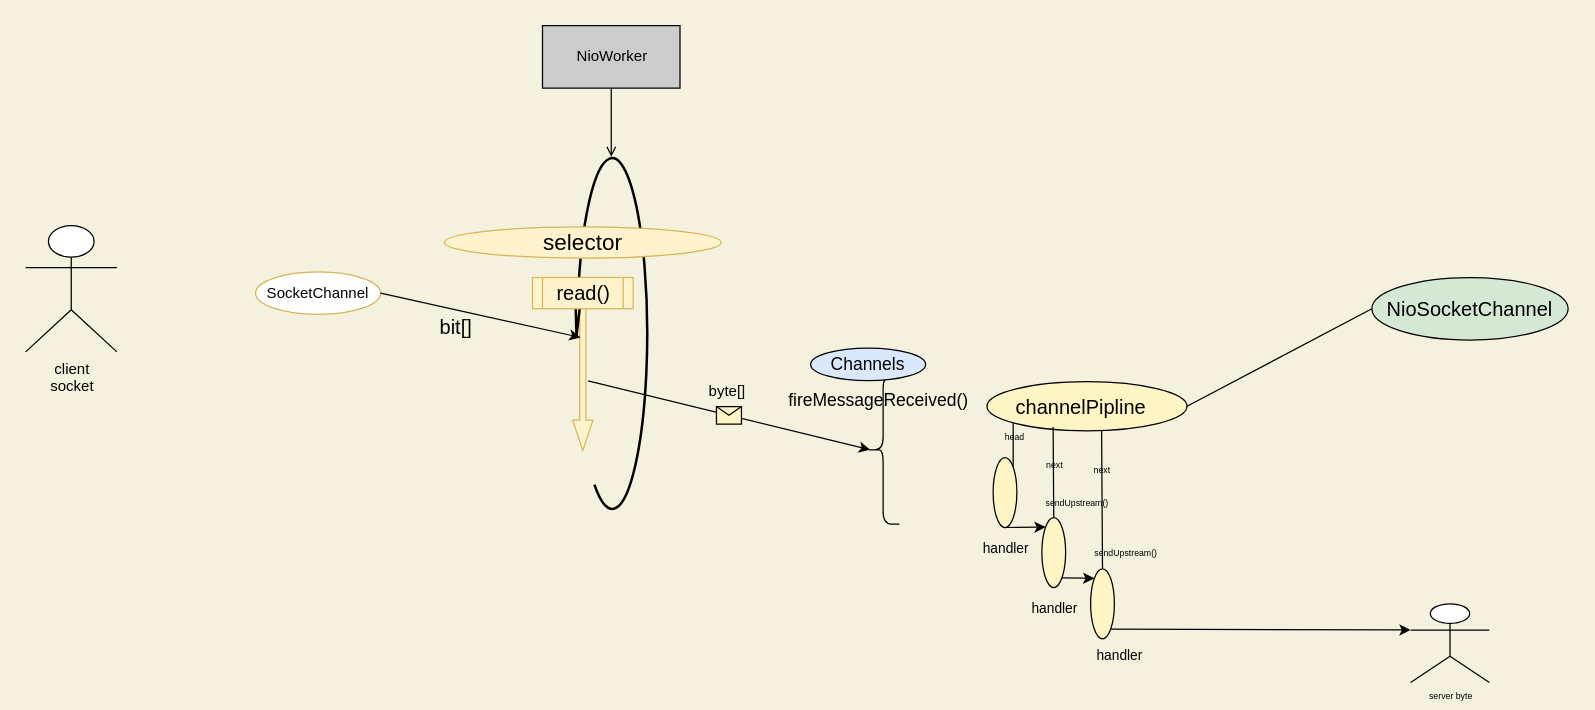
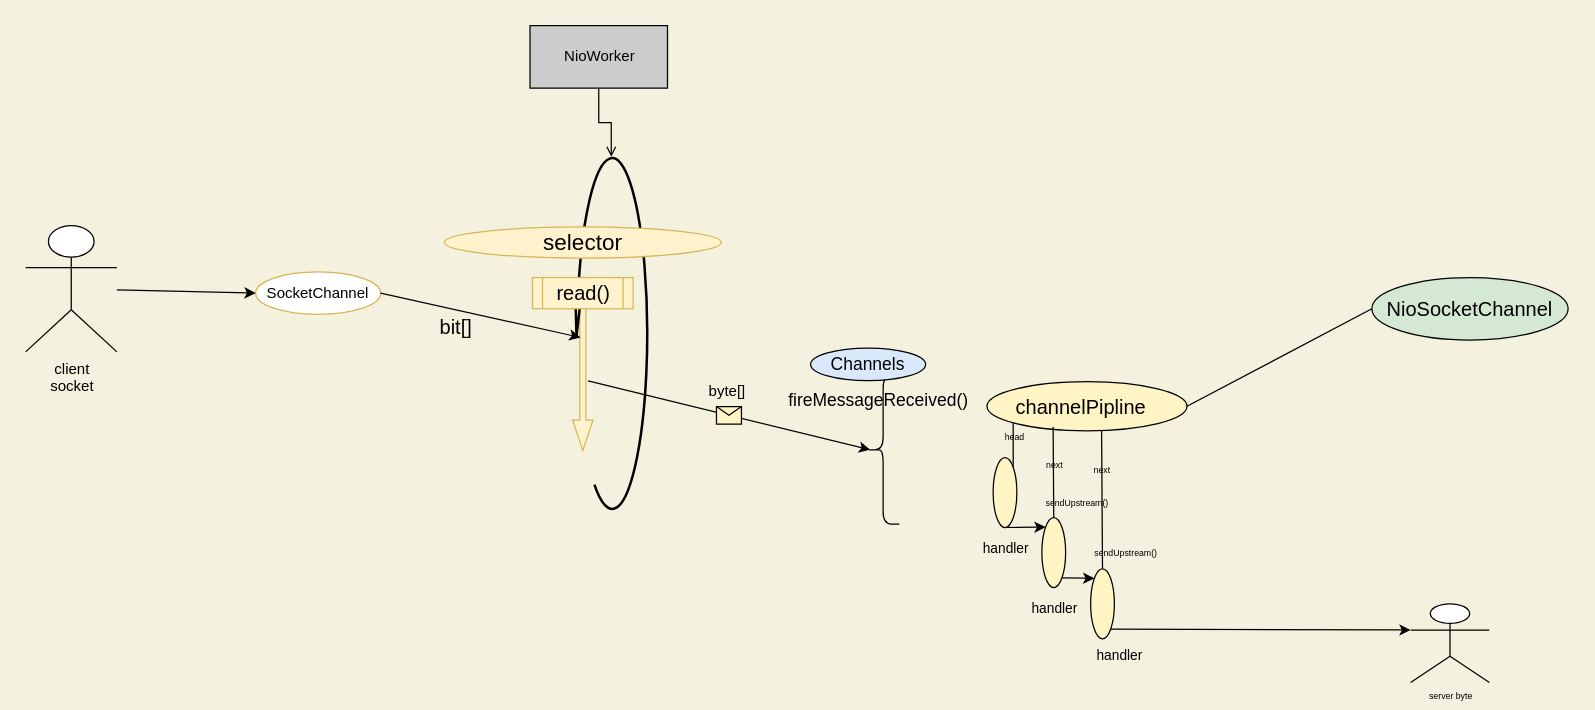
node "NioWorker": moved (611, 57) -> (599, 57)
edge "client socket" -> "SocketChannel": added
